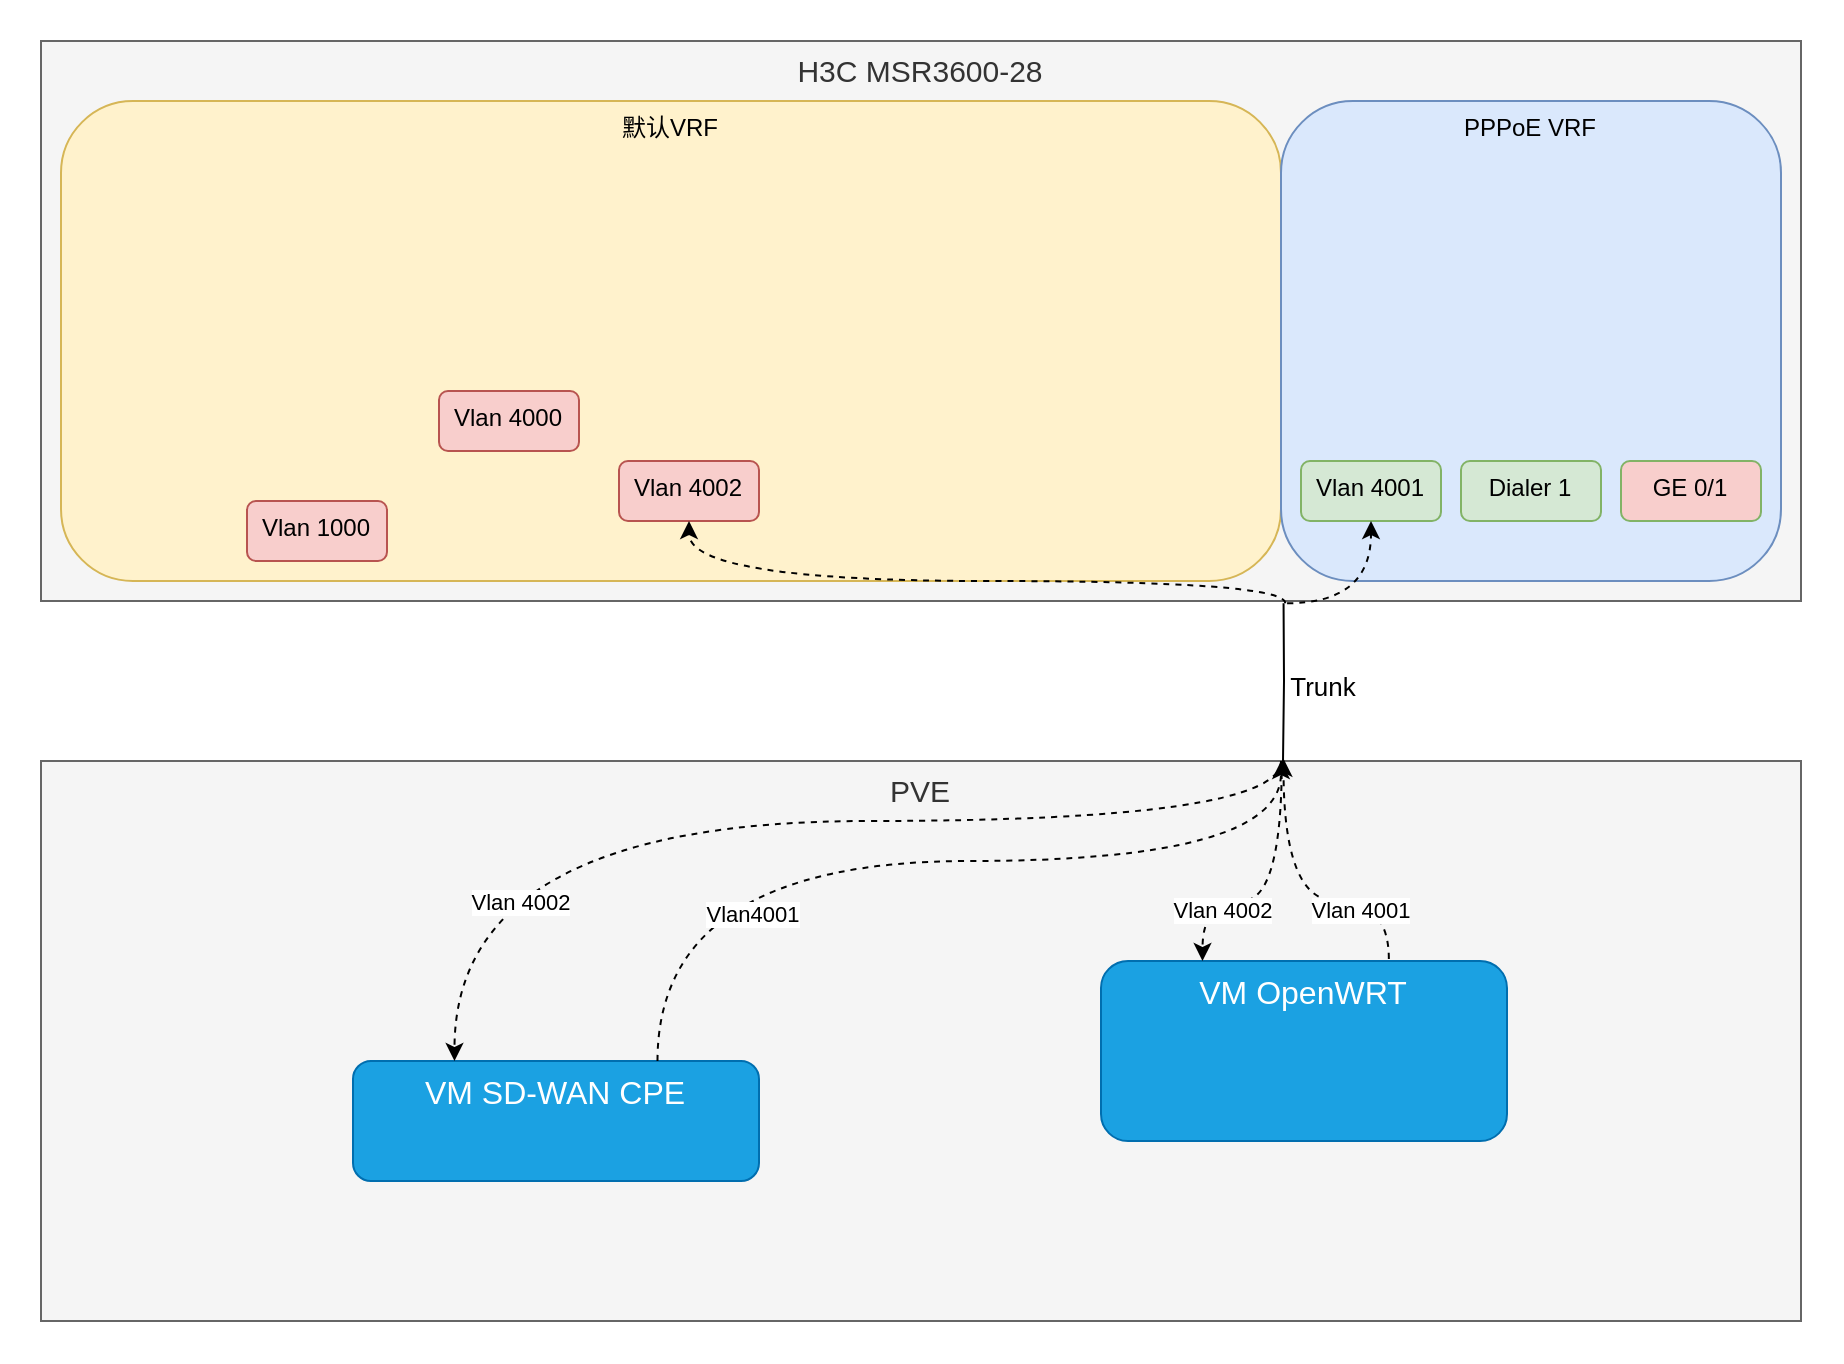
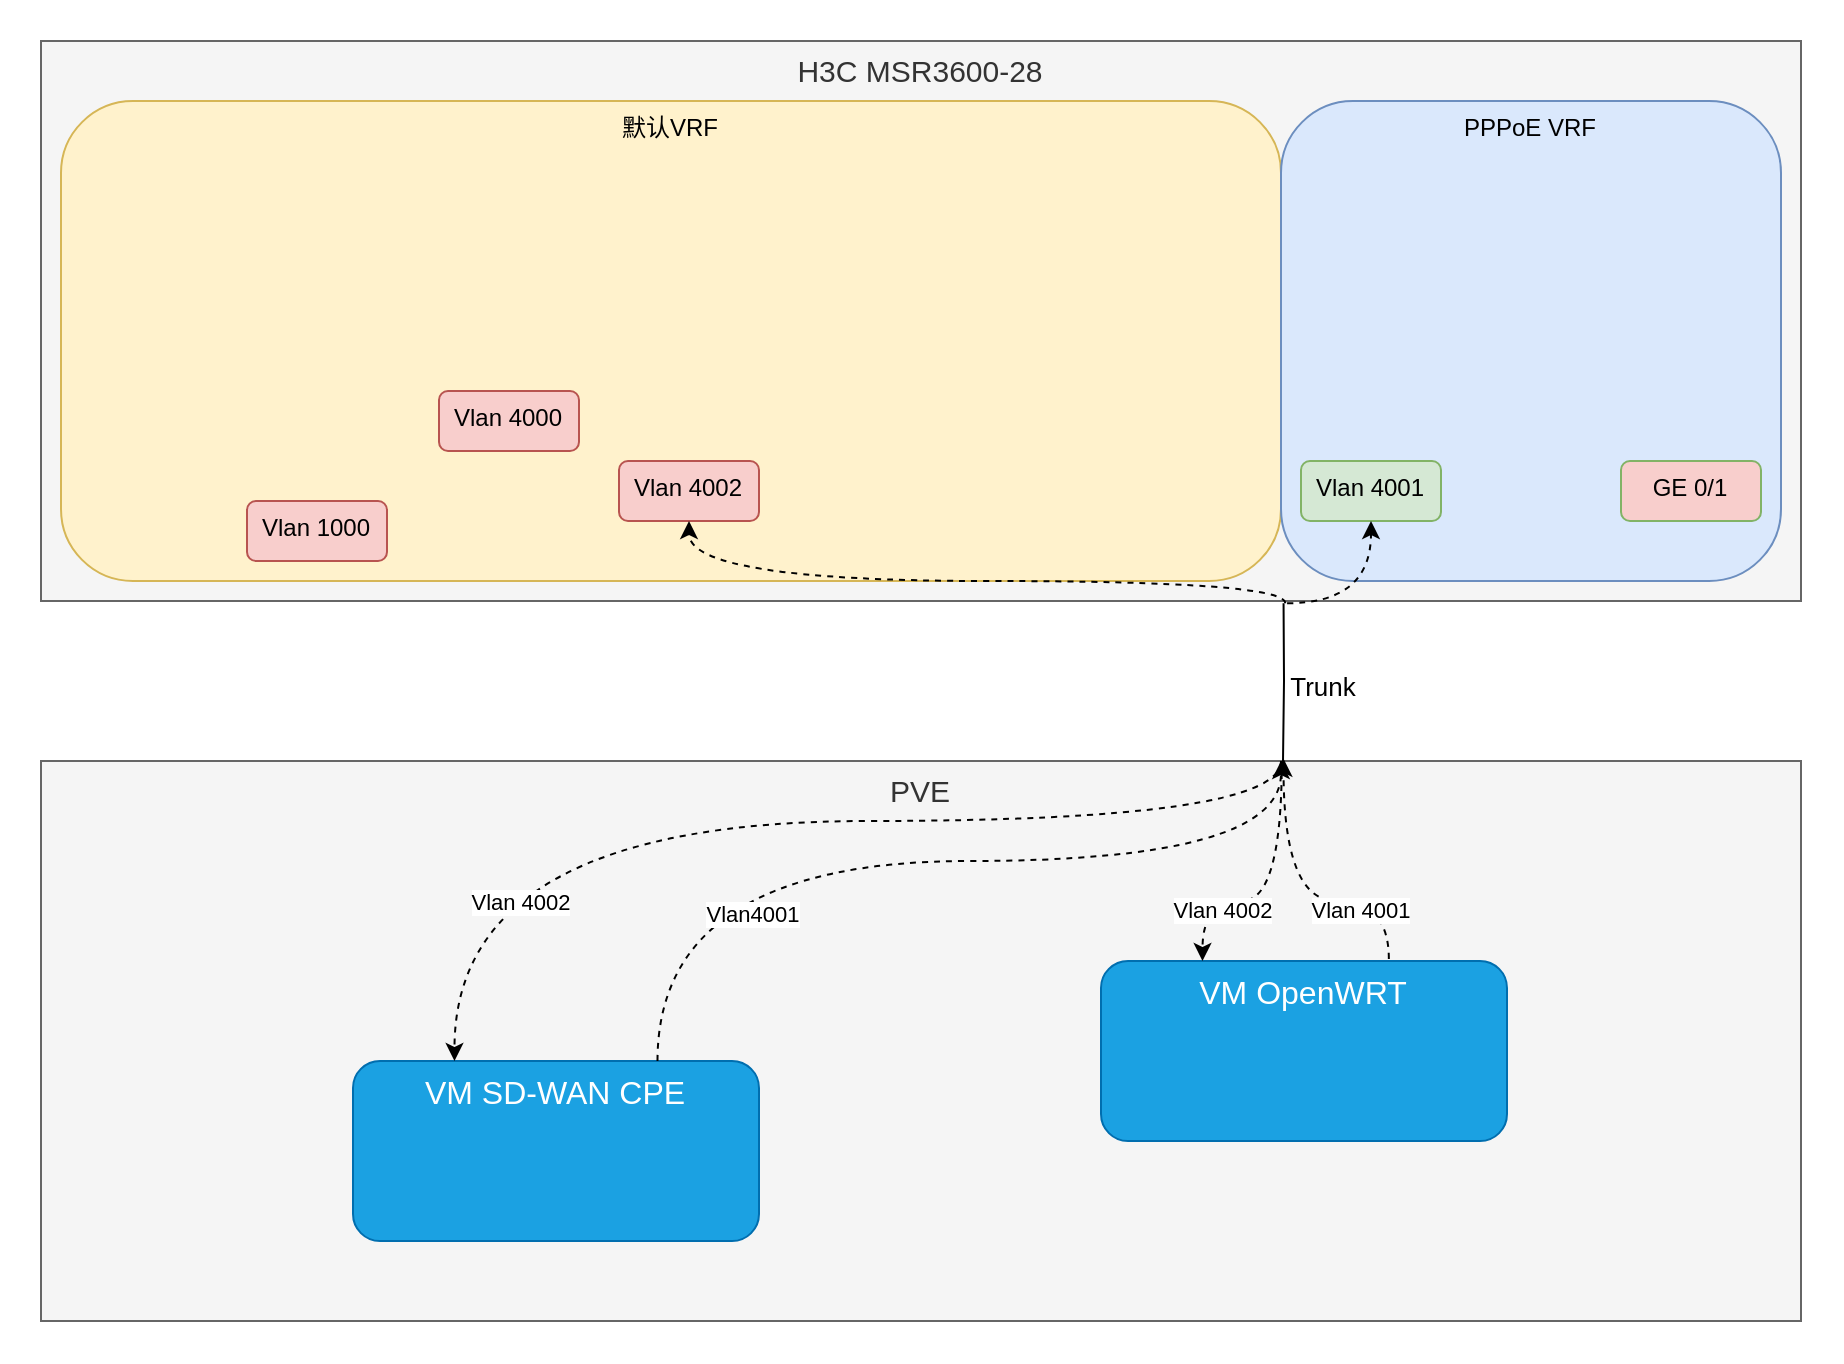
node "Dialer 1": removed
node "VM SD-WAN CPE": size 406x120 -> 406x180
